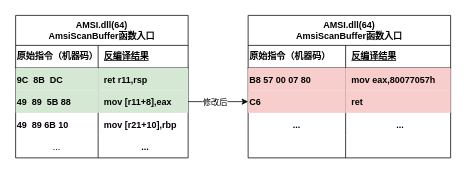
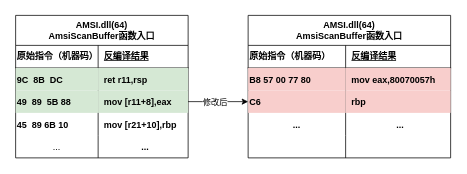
node "B8 57 00 07 80": label "B8 57 00 07 80" -> "B8 57 00 77 80"
node "mov eax,80077057h": label "mov eax,80077057h" -> "mov eax,80070057h"
node "ret": label "ret" -> "rbp"
node "49 89 6B 10": label "49 89 6B 10" -> "45 89 6B 10"
